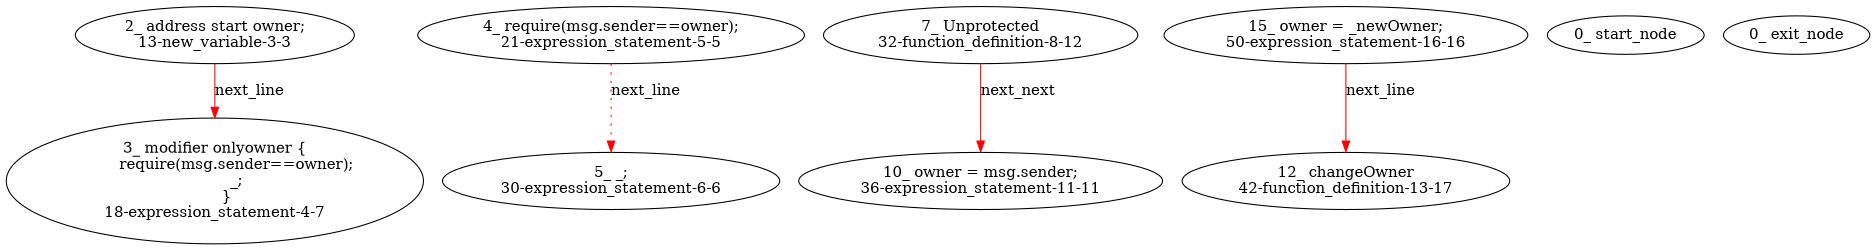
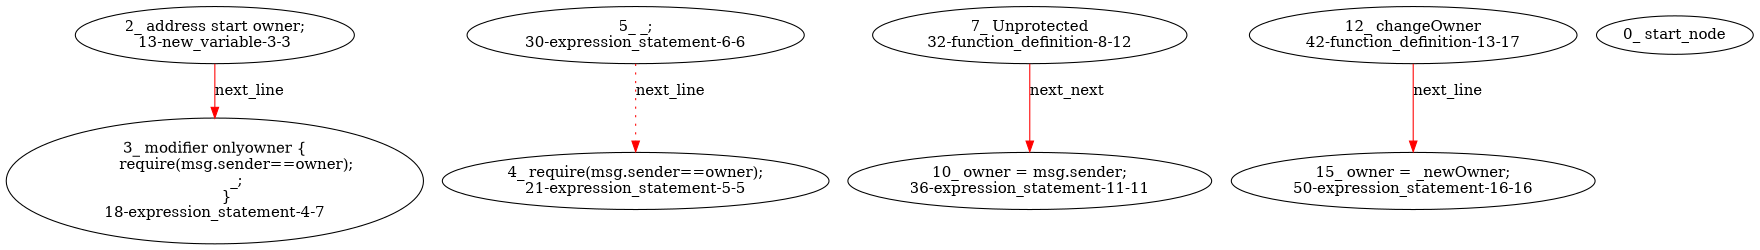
node "0_ exit_node": removed
edge "4_ require(msg.sender==owner); 21-expression_statement-5-5" -> "5_ _; 30-expression_statement-6-6": reversed
edge "15_ owner = _newOwner; 50-expression_statement-16-16" -> "12_ changeOwner 42-function_definition-13-17": reversed
